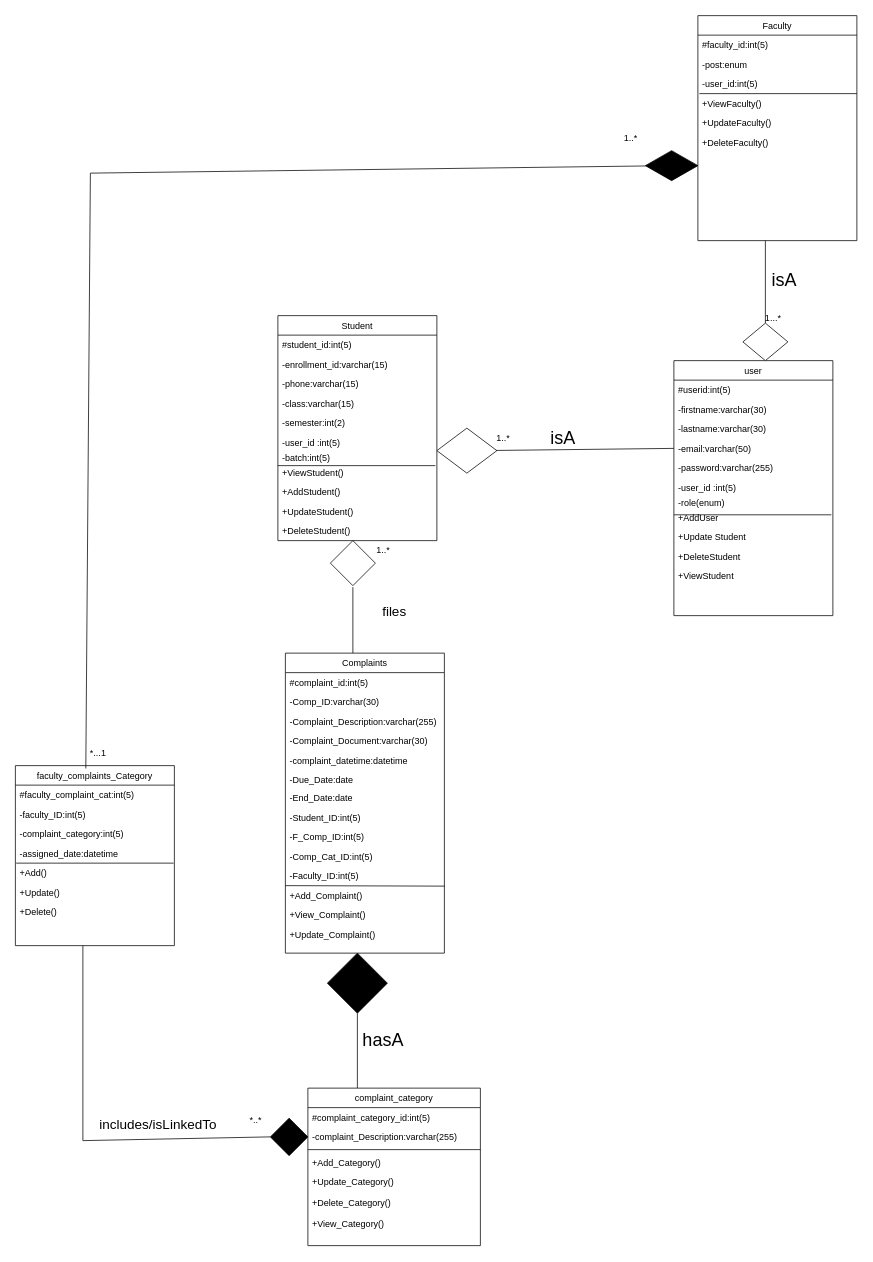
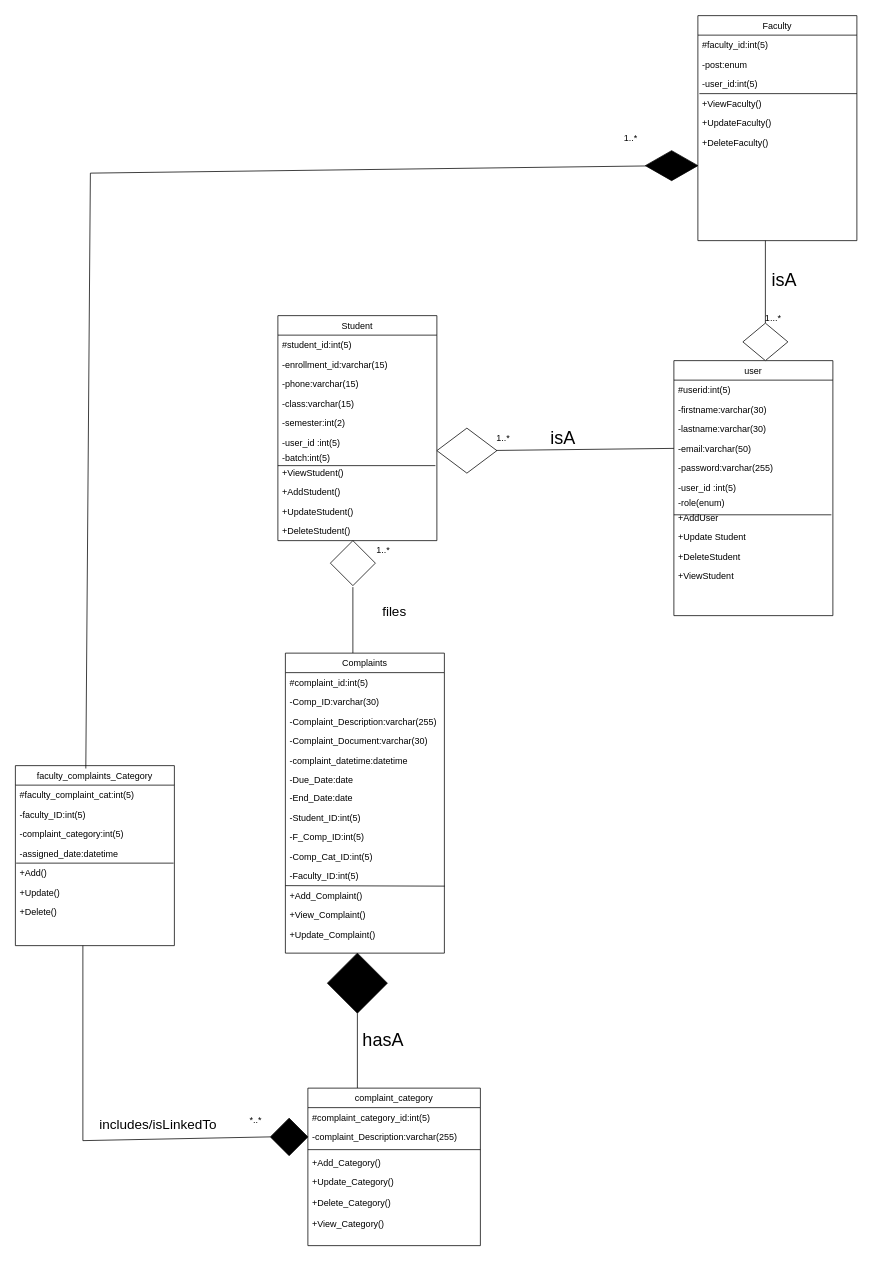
node "*...1": removed
